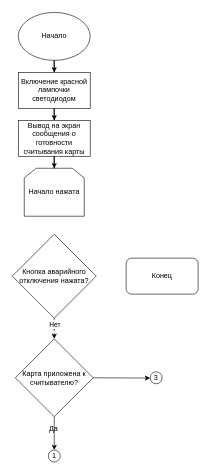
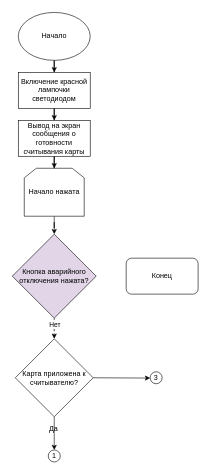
edge "Начало нажата" -> "Кнопка аварийного отключения нажата?": added
node "Кнопка аварийного отключения нажата?": fillcolor #ffffff -> #e1d5e7
